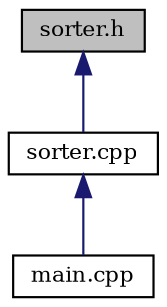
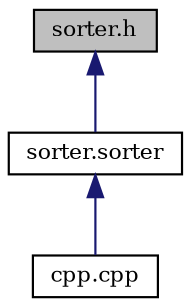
node "sorter.cpp": label "sorter.cpp" -> "sorter.sorter"
node "main.cpp": label "main.cpp" -> "cpp.cpp"
